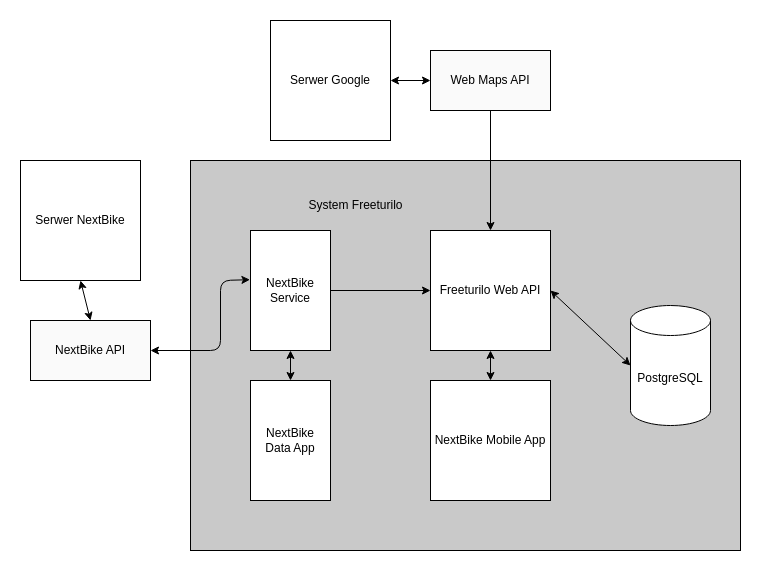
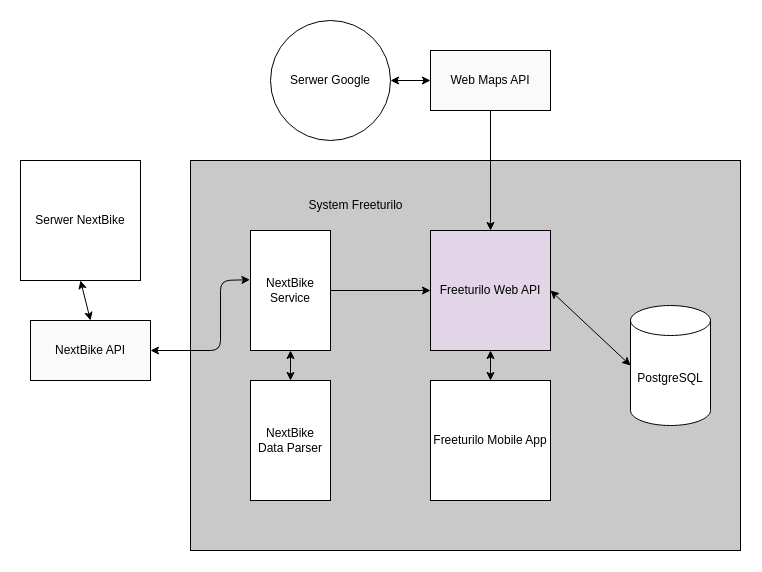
node "Serwer Google": shape rectangle -> ellipse
node "Freeturilo Web API": fillcolor #ffffff -> #e1d5e7
node "NextBike Data App": label "NextBike Data App" -> "NextBike Data Parser"
node "NextBike Mobile App": label "NextBike Mobile App" -> "Freeturilo Mobile App"
